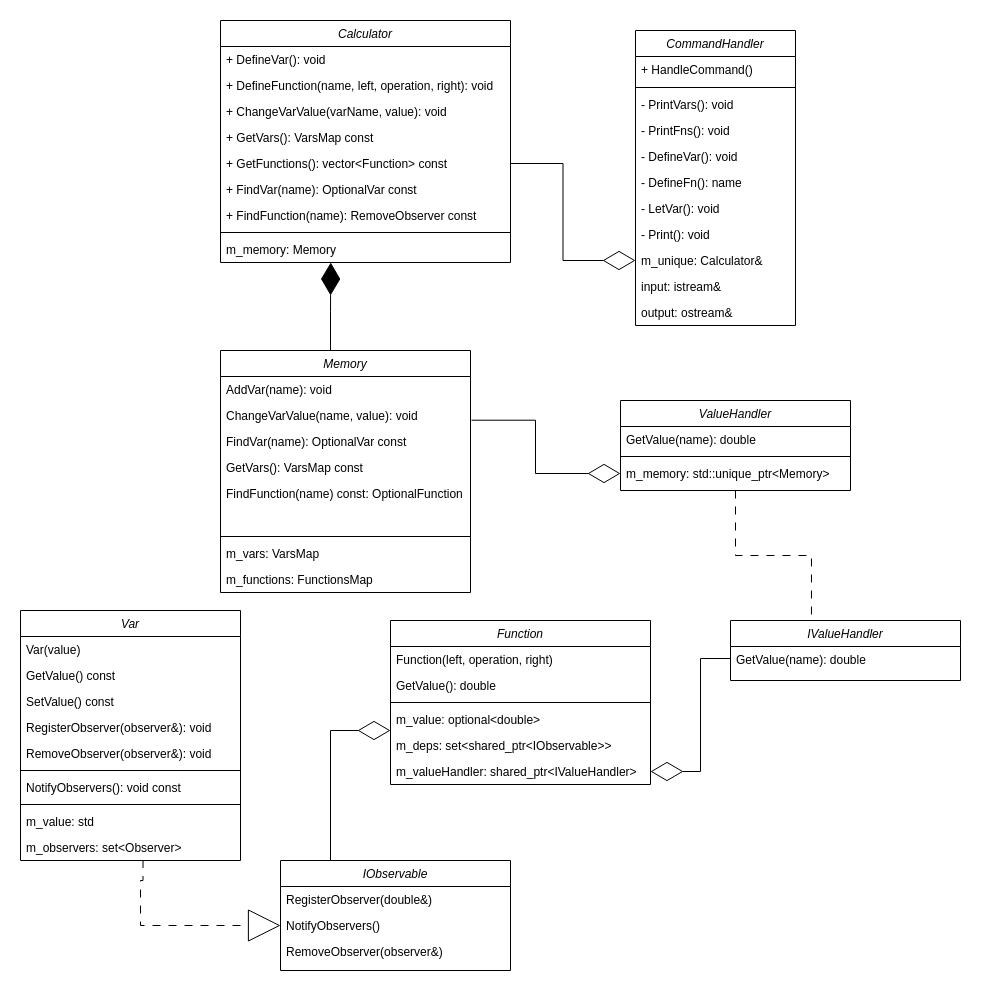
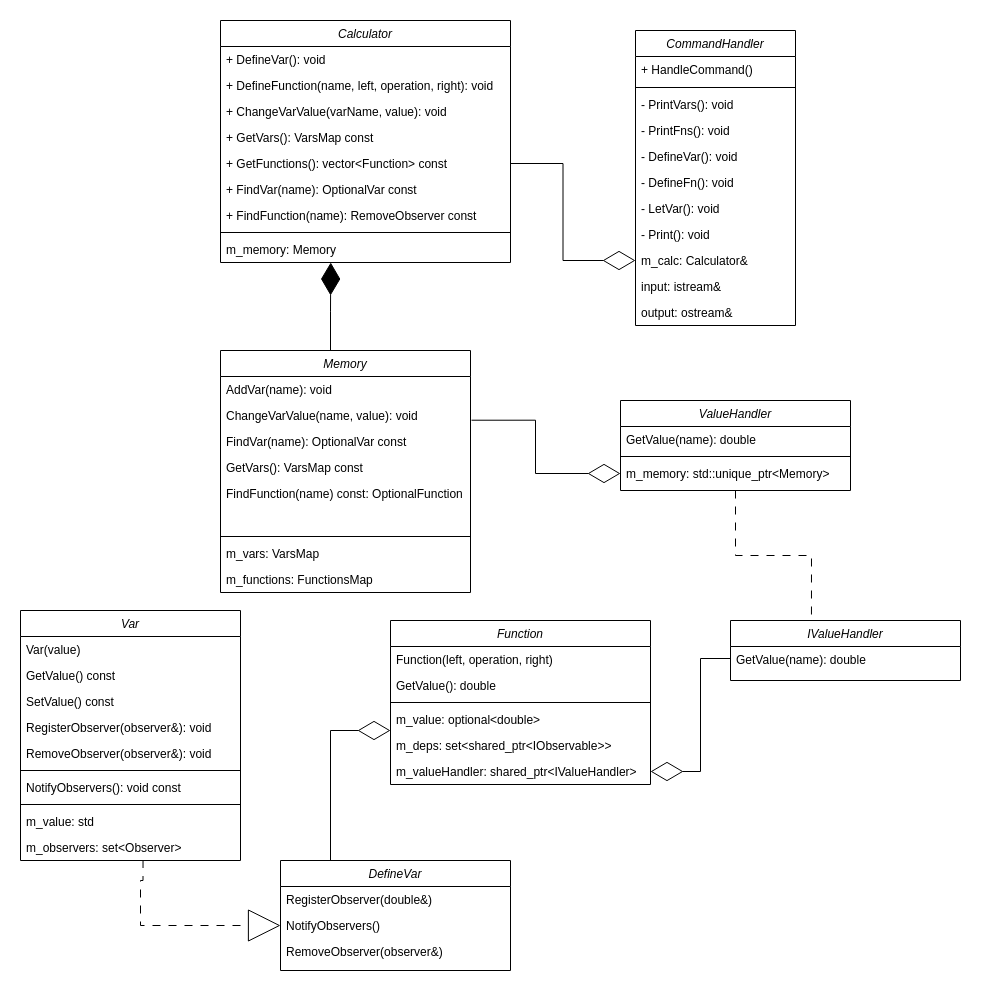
node "- DefineFn(): name": label "- DefineFn(): name" -> "- DefineFn(): void"
node "m_unique: Calculator&": label "m_unique: Calculator&" -> "m_calc: Calculator&"
node "IObservable": label "IObservable" -> "DefineVar"
